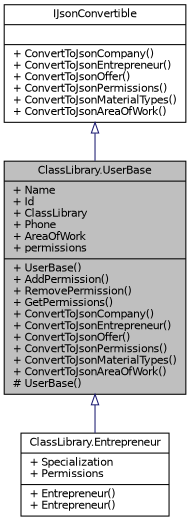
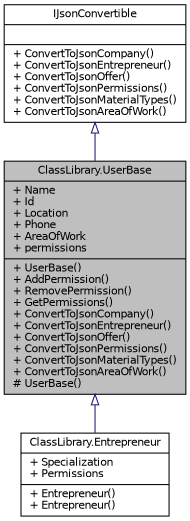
node "ClassLibrary.UserBase": text "+ ClassLibrary" -> "+ Location"
